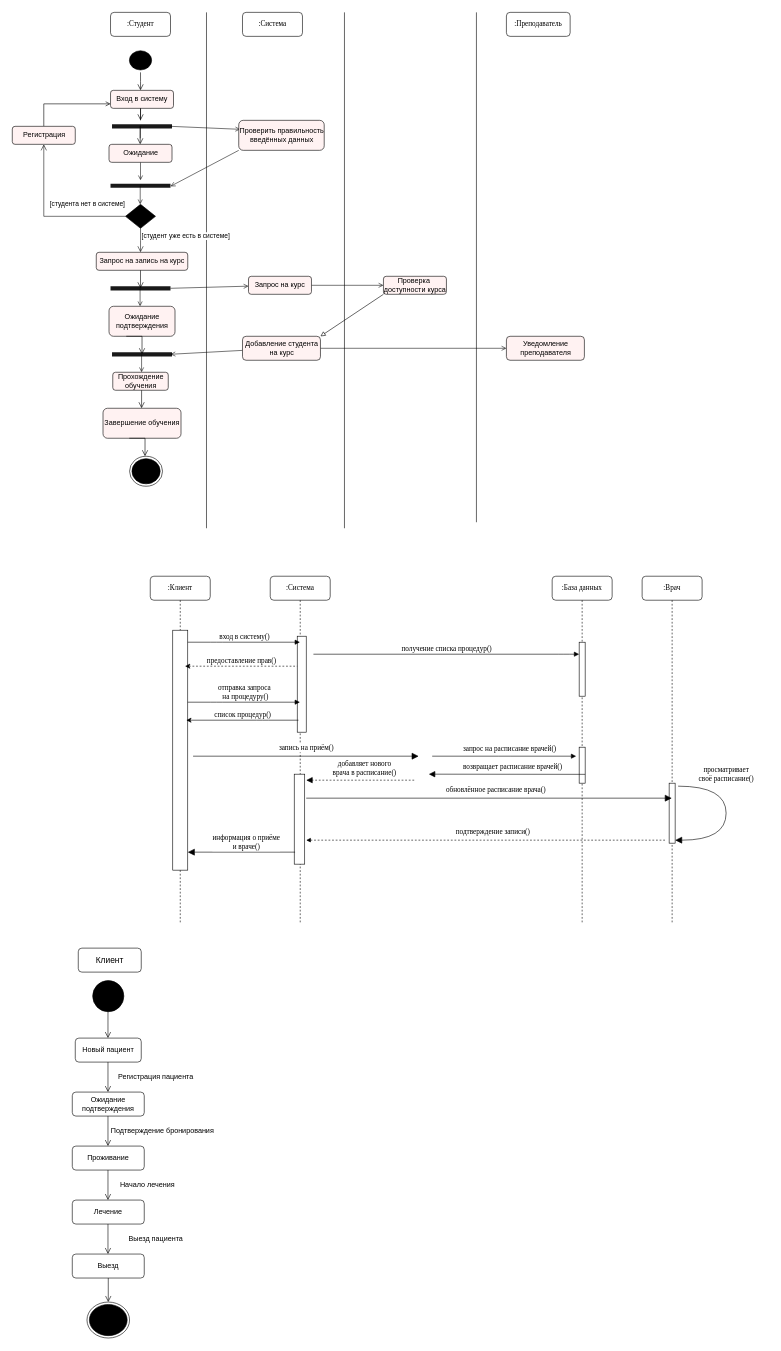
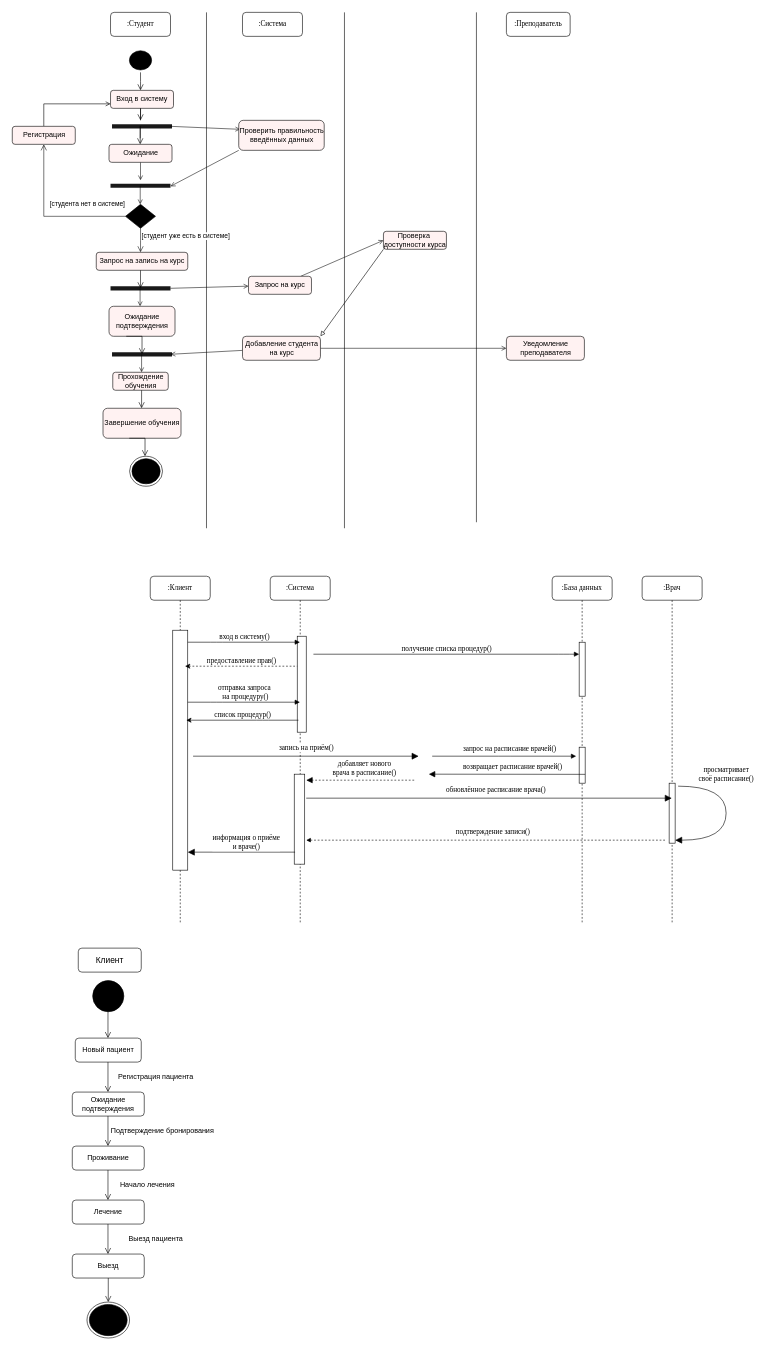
node "Проверка доступности курса": moved (415, 285) -> (415, 240)
